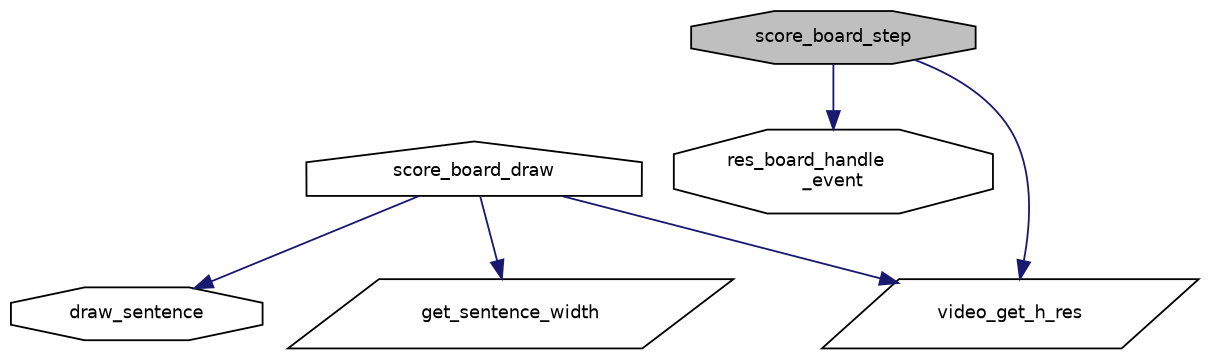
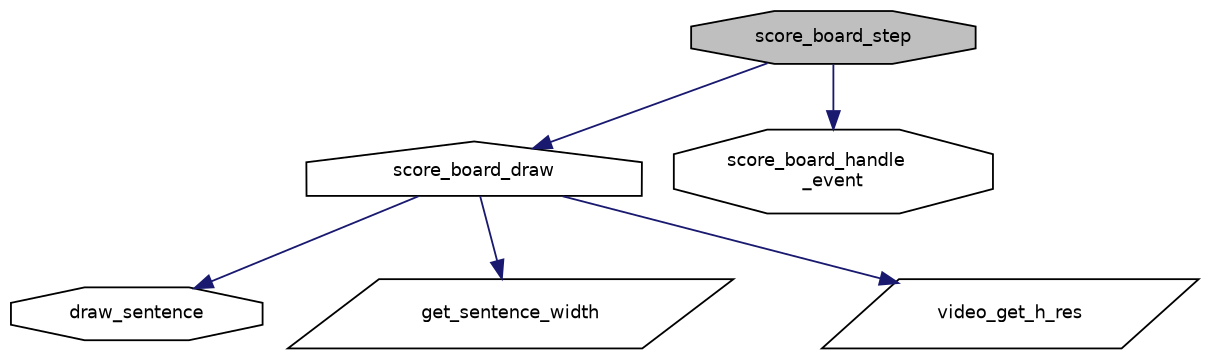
edge "score_board_step" -> "video_get_h_res": now "score_board_step" -> "score_board_draw"
node "res_board_handle _event": label "res_board_handle _event" -> "score_board_handle _event"
